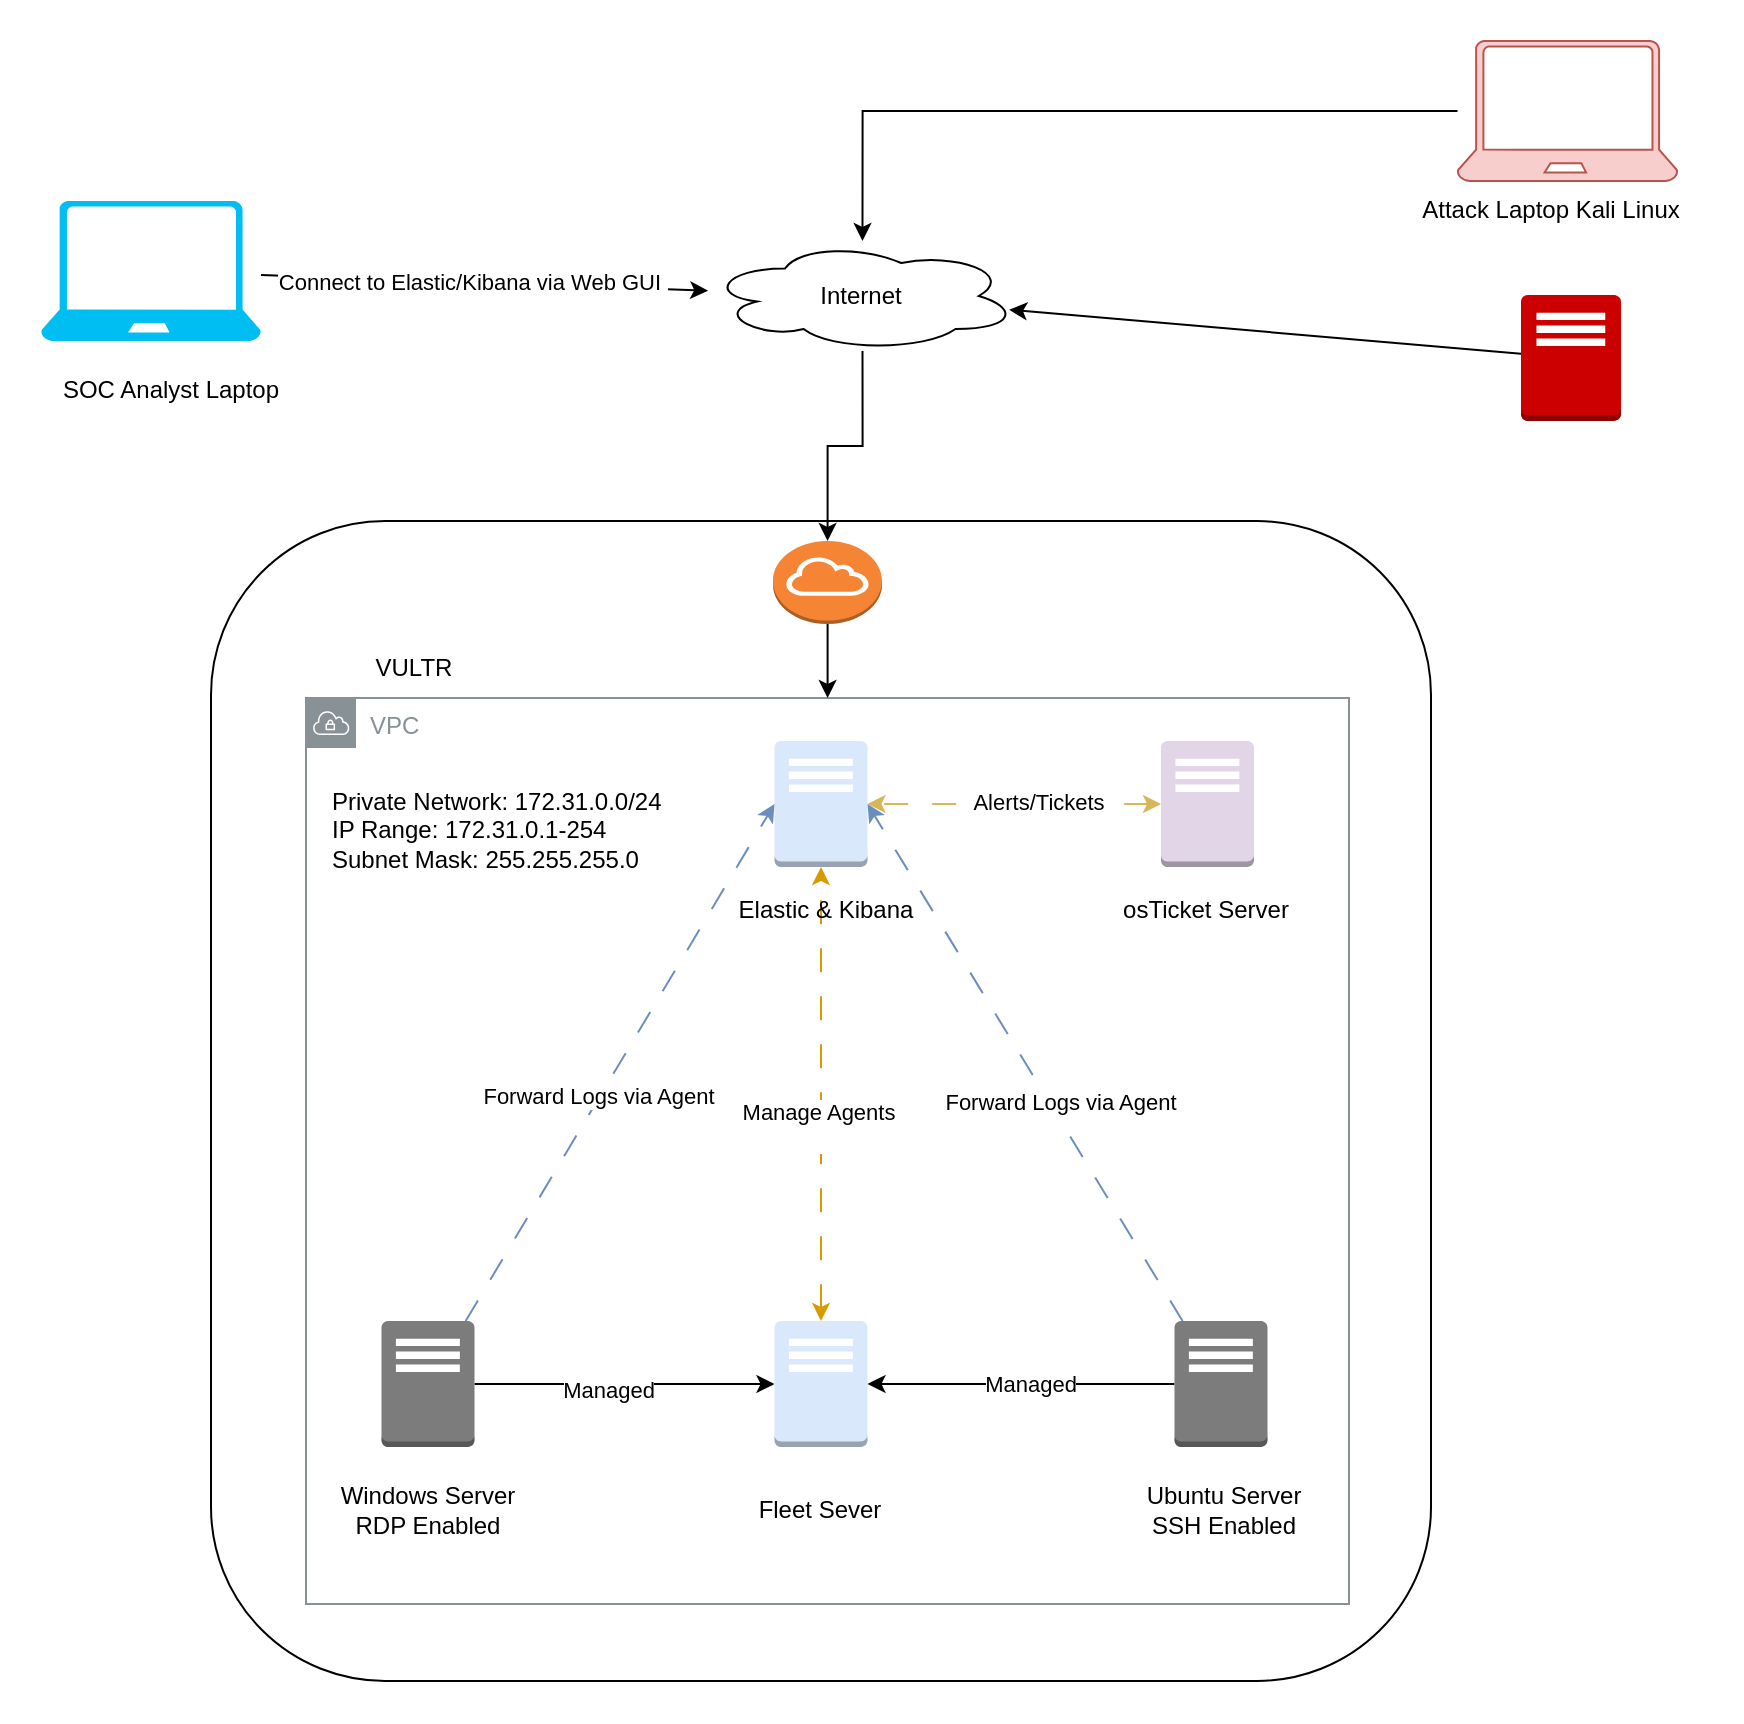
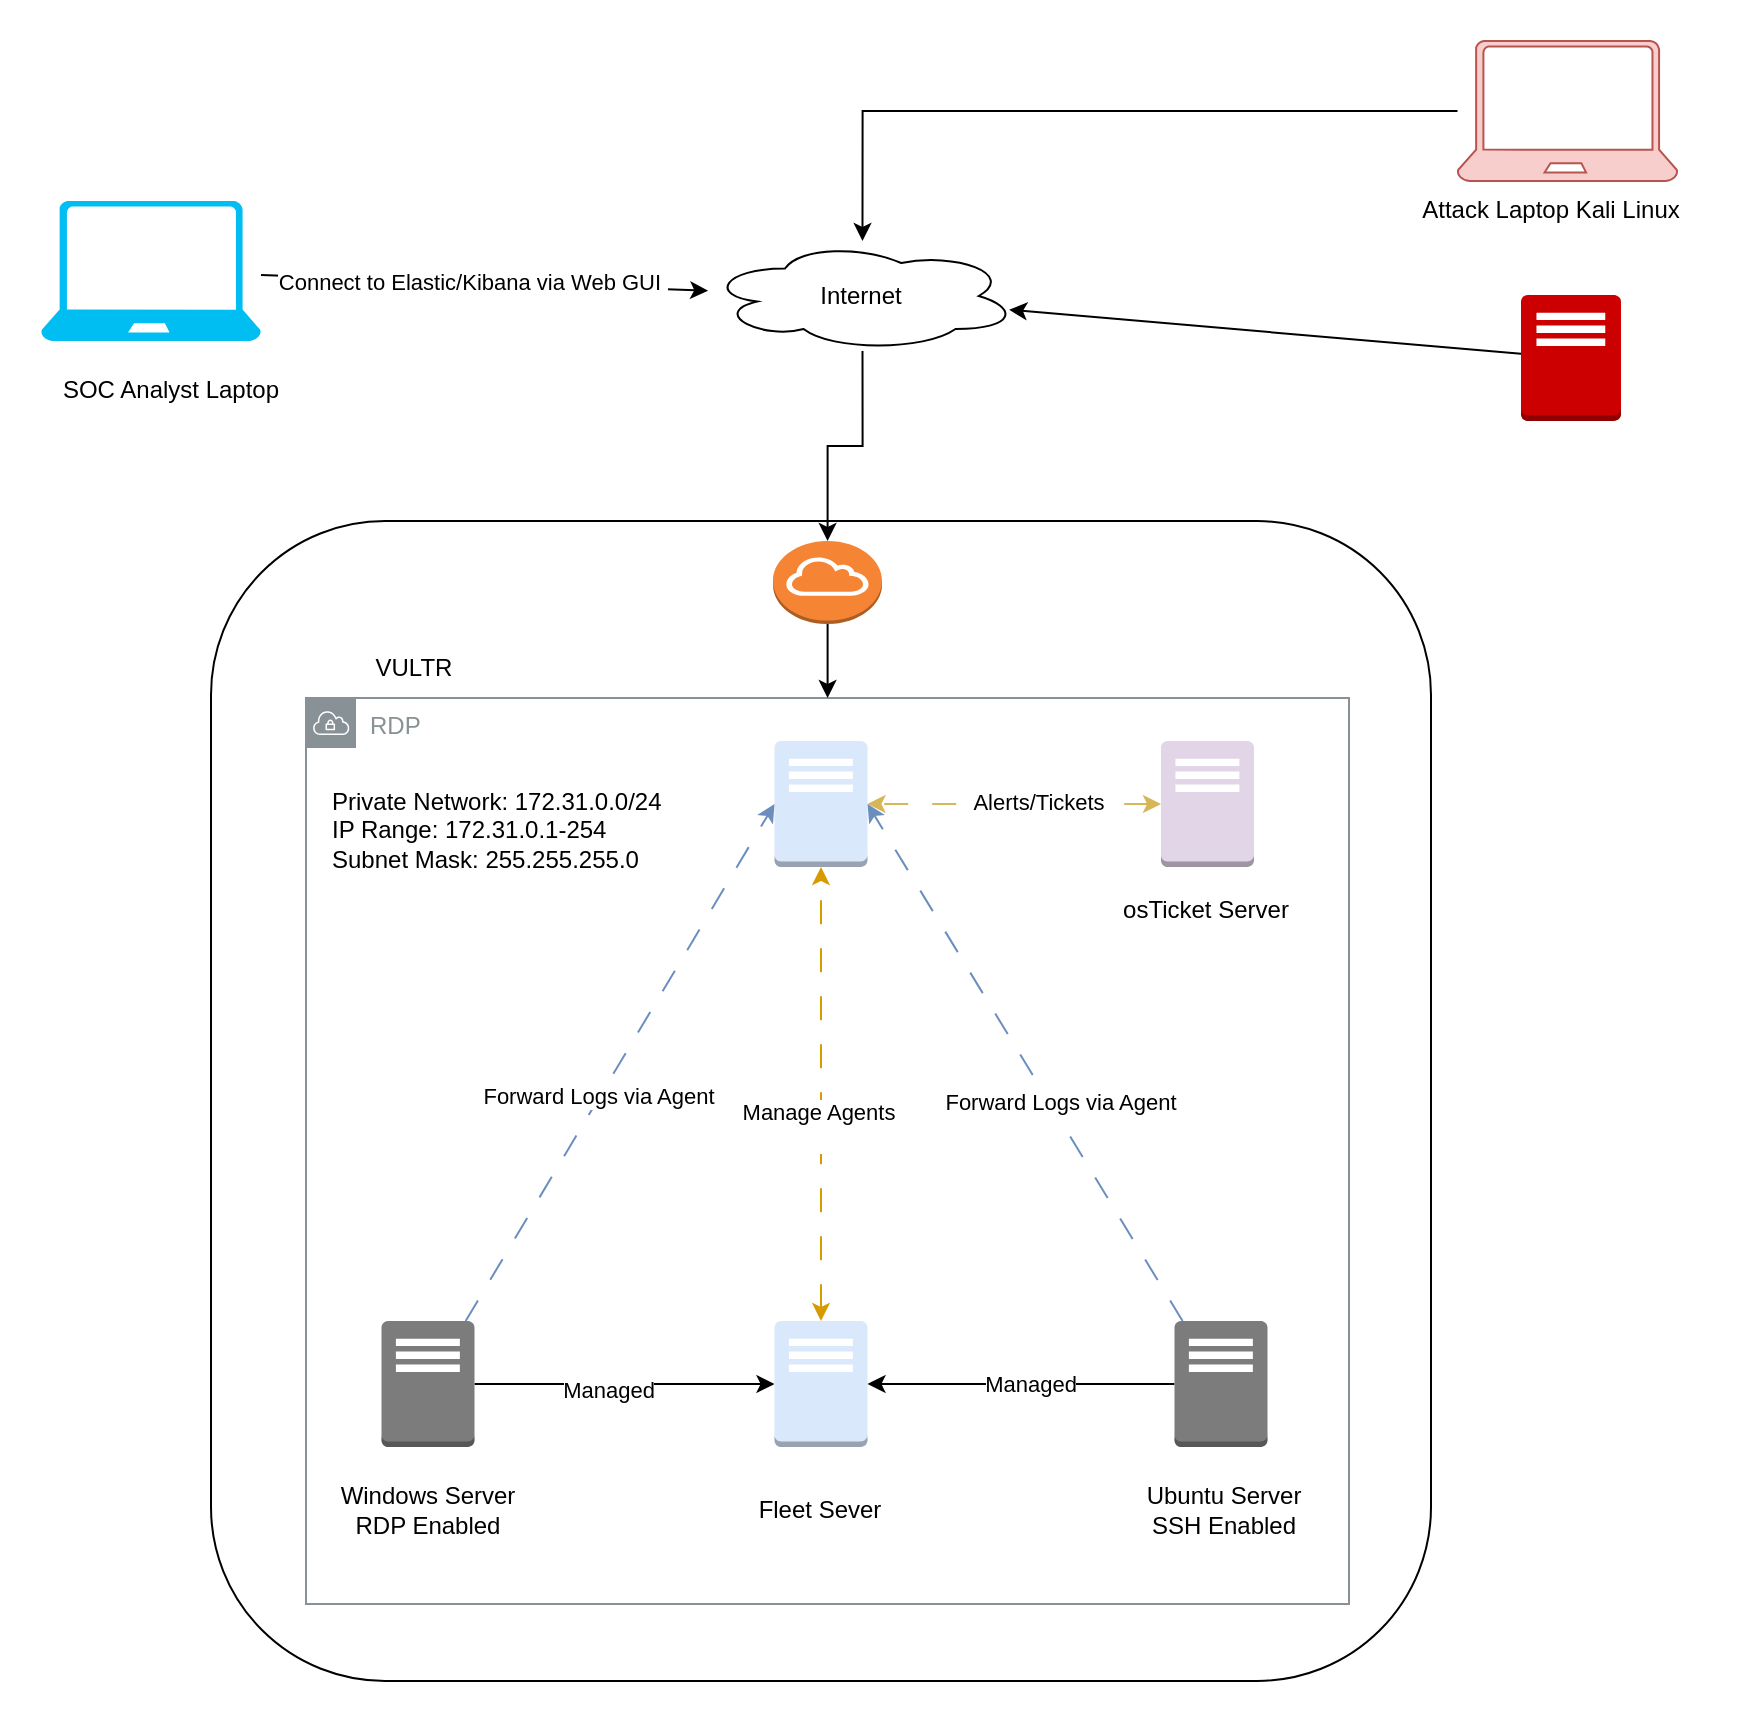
node "VPC": label "VPC" -> "RDP"
node "Elastic & Kibana": removed
